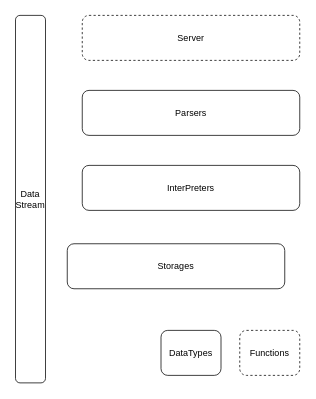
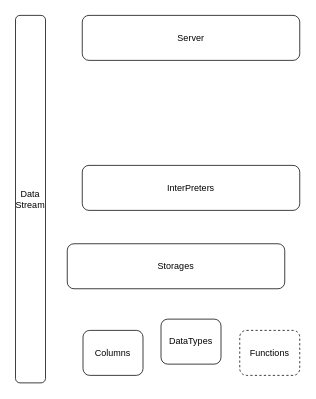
node "Server": style dashed -> solid
node "Parsers": removed
node "Columns": added
node "DataTypes": moved (191, 353) -> (191, 342)
